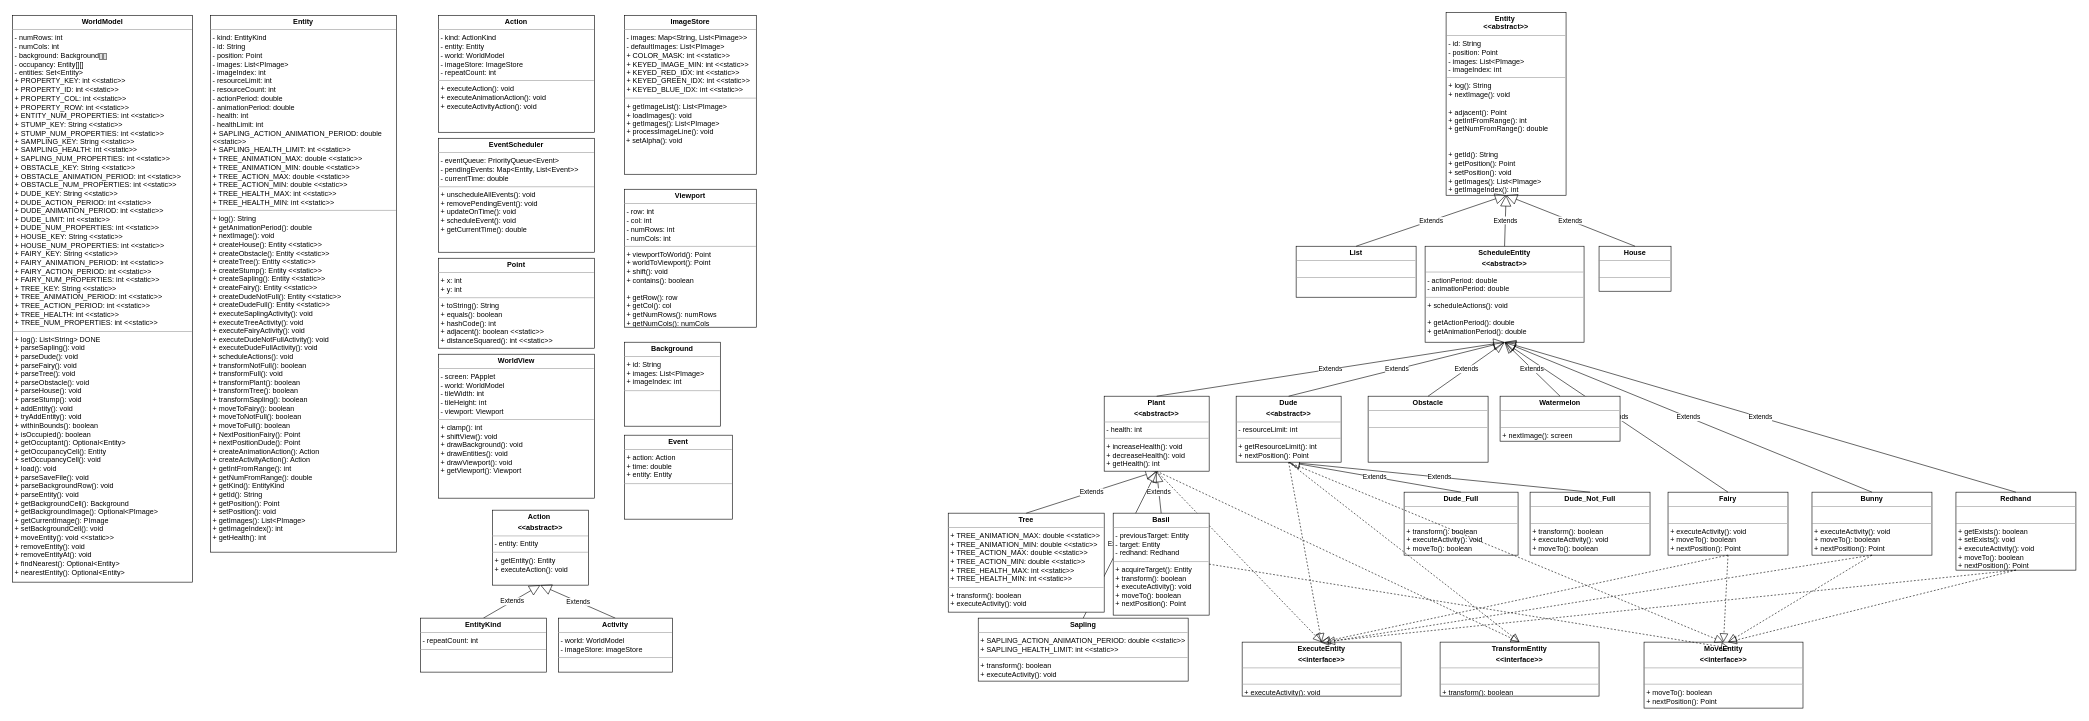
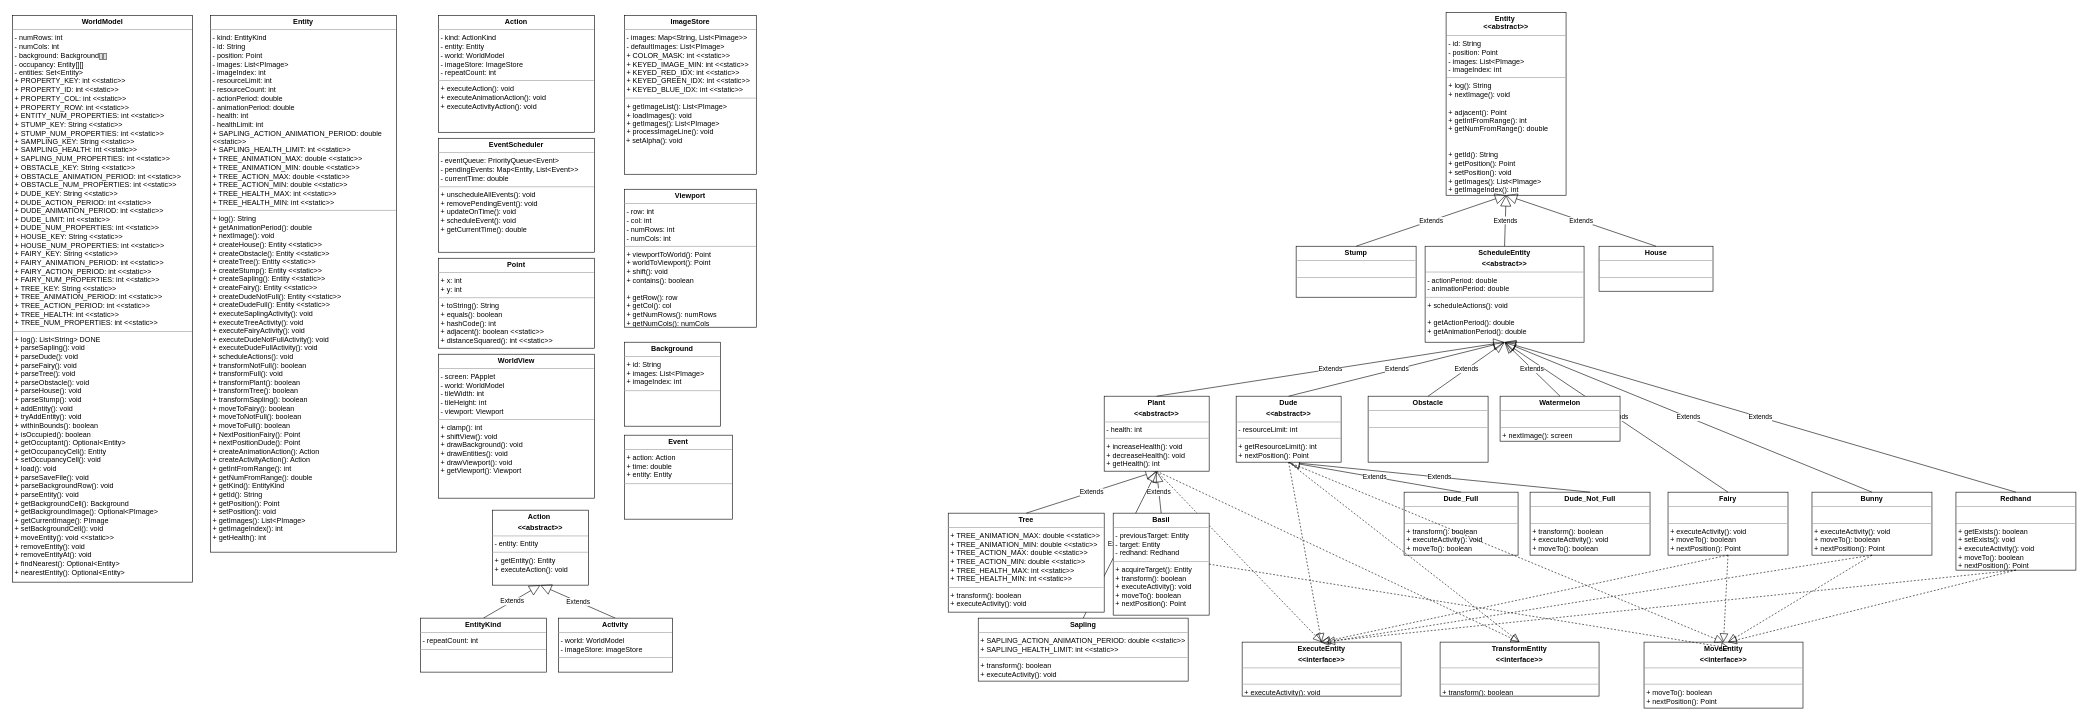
node "List": label "List" -> "Stump"
node "House": size 72x45 -> 114x45
